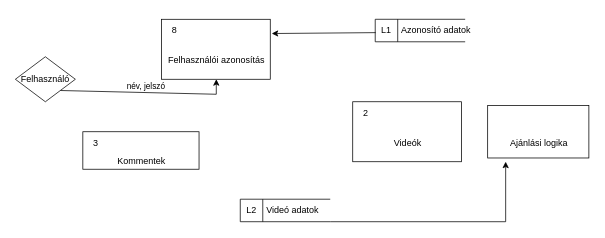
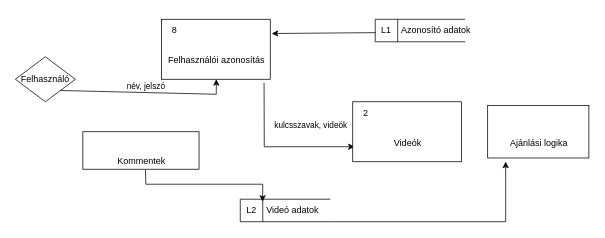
node "3": removed
edge "Felhasználói azonosítás" -> "Videók": added, label "kulcsszavak, videók"
edge "Kommentek" -> "Videó adatok": added
